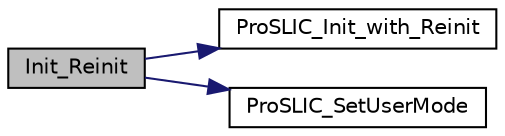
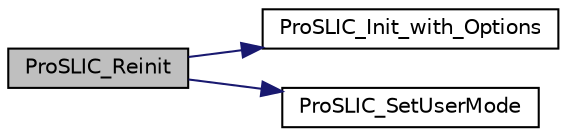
node "ProSLIC_Init_with_Reinit": label "ProSLIC_Init_with_Reinit" -> "ProSLIC_Init_with_Options"
node "Init_Reinit": label "Init_Reinit" -> "ProSLIC_Reinit"
